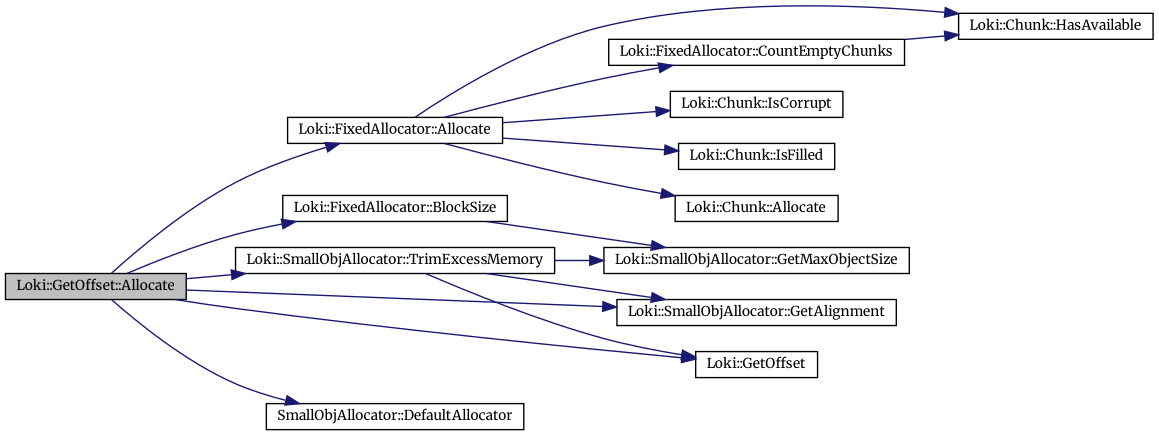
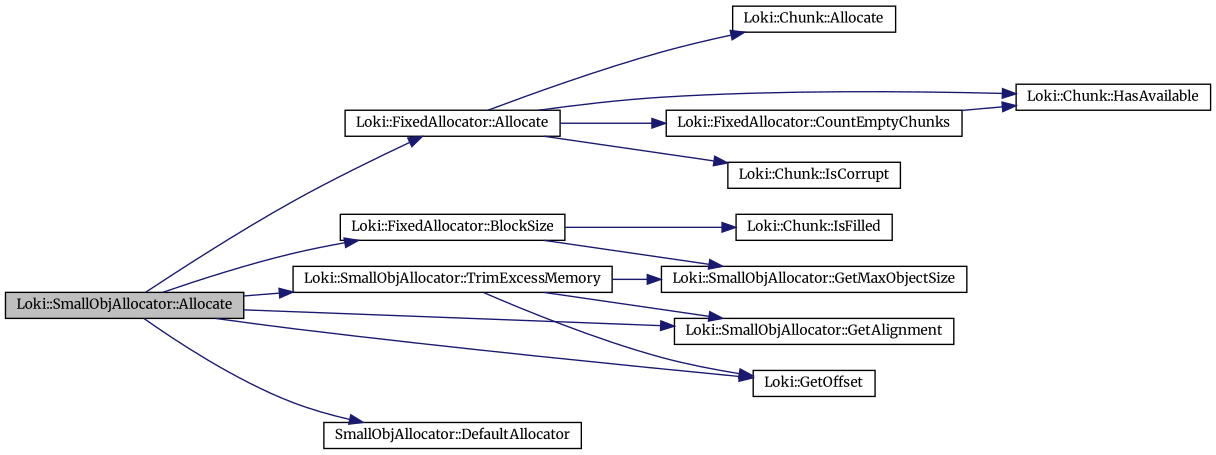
edge "Loki::FixedAllocator::Allocate" -> "Loki::Chunk::IsFilled": now "Loki::FixedAllocator::BlockSize" -> "Loki::Chunk::IsFilled"
node "Loki::GetOffset::Allocate": label "Loki::GetOffset::Allocate" -> "Loki::SmallObjAllocator::Allocate"
